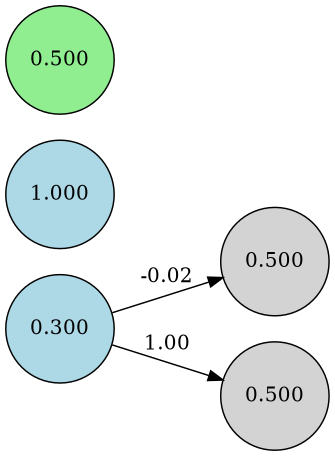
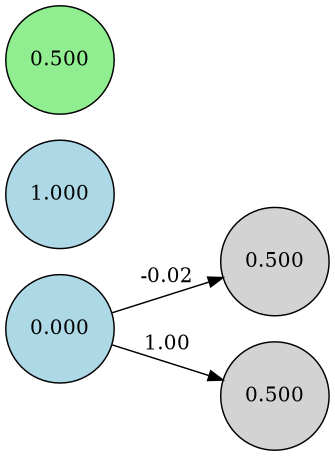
node "0.300": label "0.300" -> "0.000"
